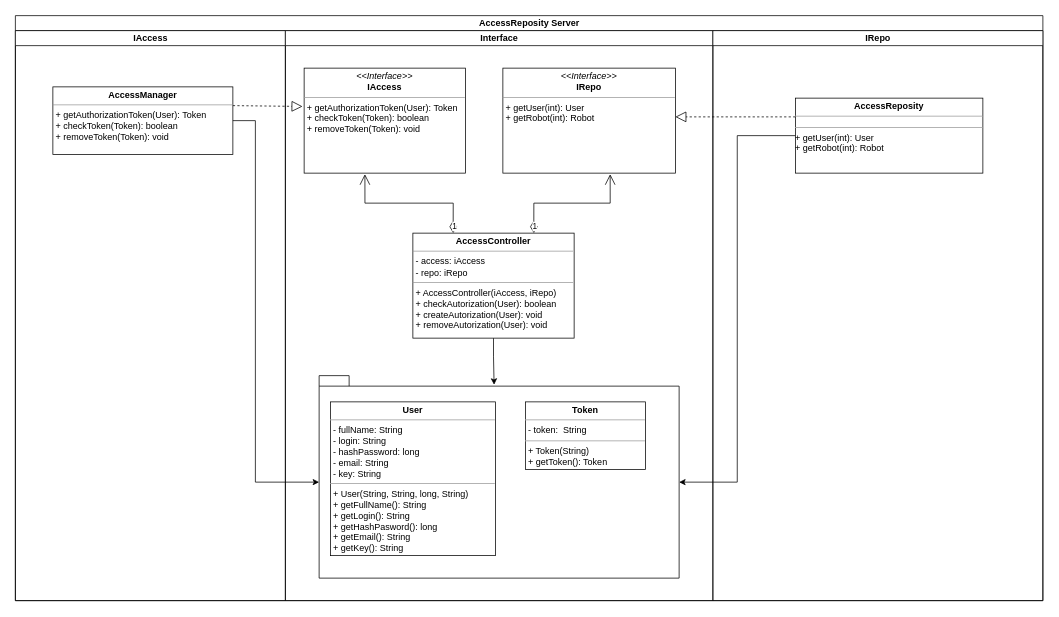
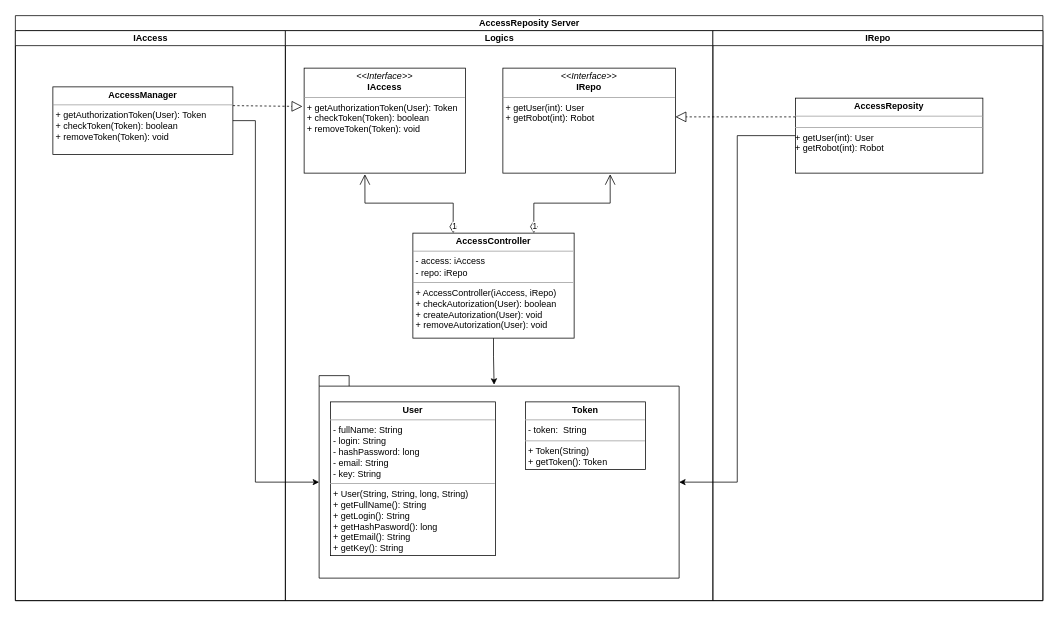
node "Interface": label "Interface" -> "Logics"
